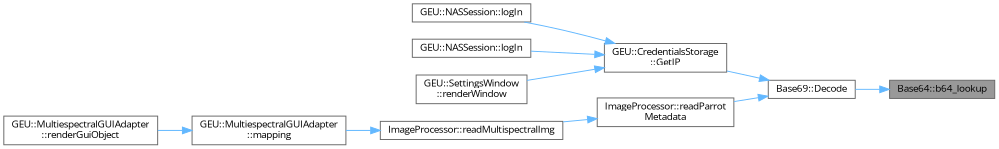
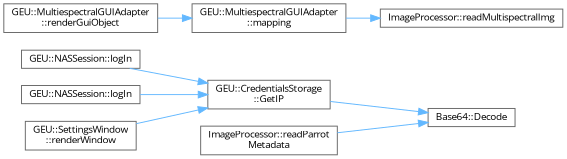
node "Base69::Decode": label "Base69::Decode" -> "Base64::Decode"
node "Base64::b64_lookup": removed
edge "ImageProcessor::readMultispectralImg" -> "ImageProcessor::readParrot Metadata": removed
